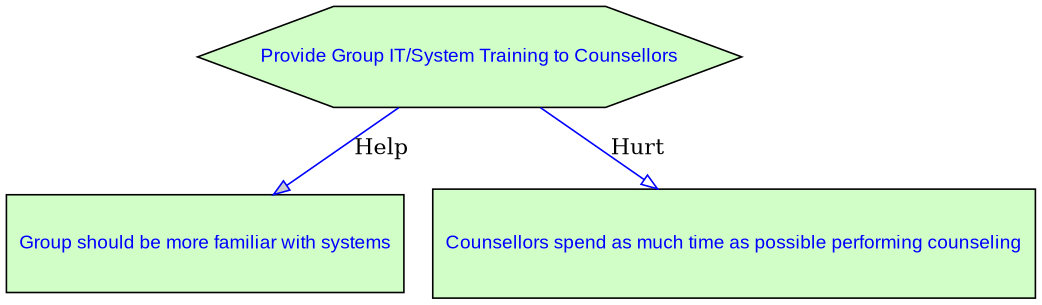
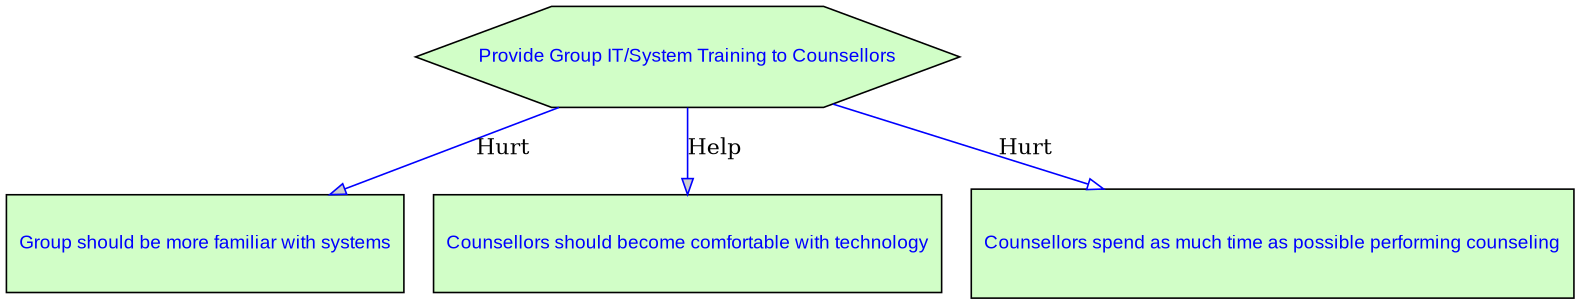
edge "Provide Group IT/System Training to Counsellors" -> "Group should be more familiar with systems": label "Help" -> "Hurt"
node "Counsellors should become comfortable with technology": added
